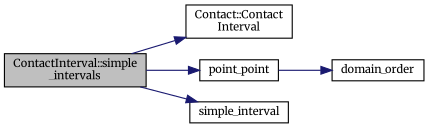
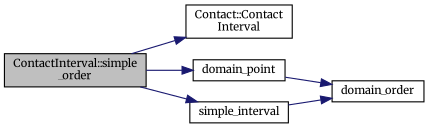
node "ContactInterval::simple _intervals": label "ContactInterval::simple _intervals" -> "ContactInterval::simple _order"
node "point_point": label "point_point" -> "domain_point"
edge "simple_interval" -> "domain_order": added
